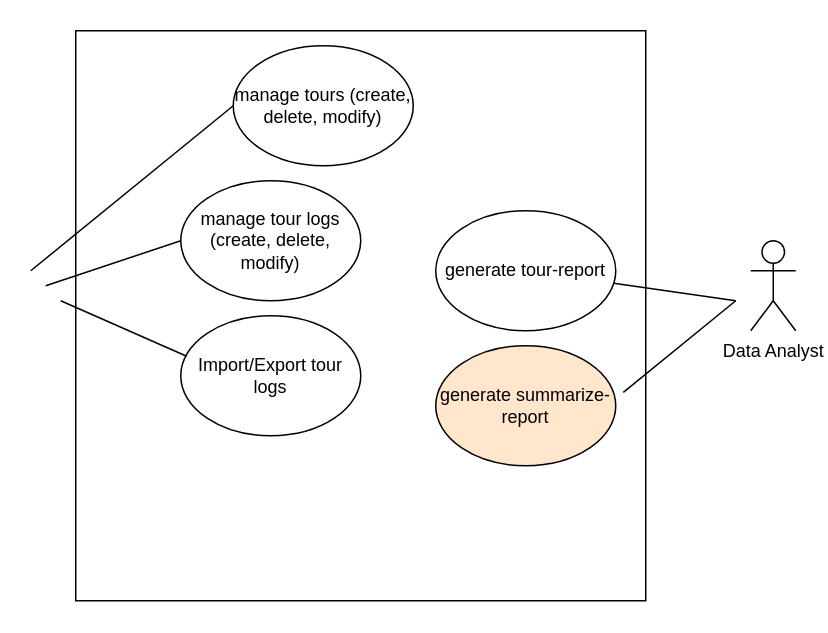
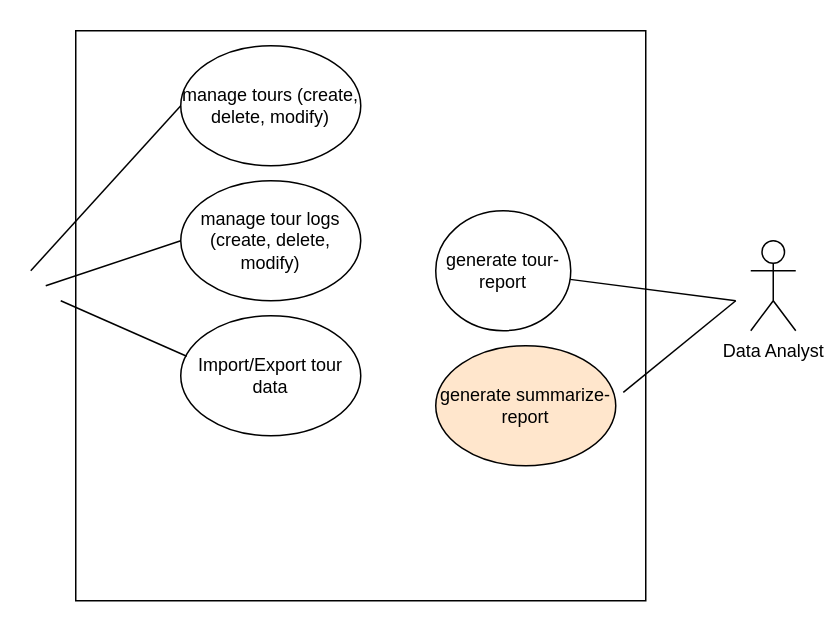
node "manage tours (create, delete, modify)": moved (323, 106) -> (271, 106)
node "generate tour-report": size 180x120 -> 135x120
node "Import/Export tour logs": label "Import/Export tour logs" -> "Import/Export tour data"
